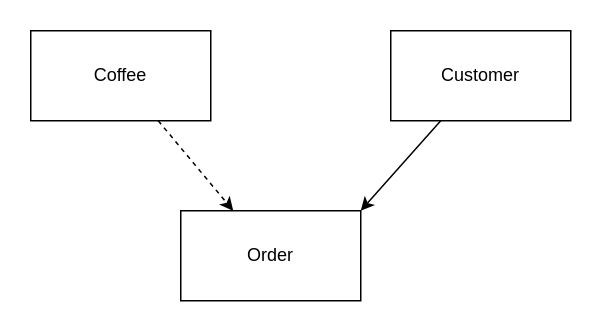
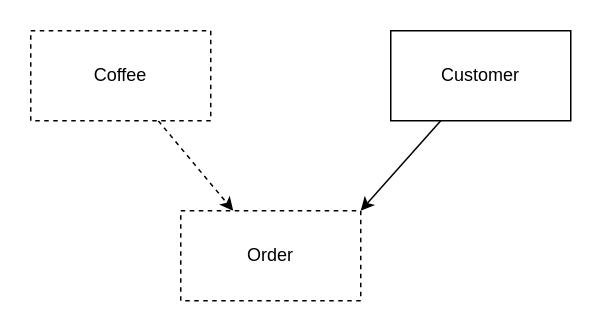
node "Coffee": style solid -> dashed
node "Order": style solid -> dashed
